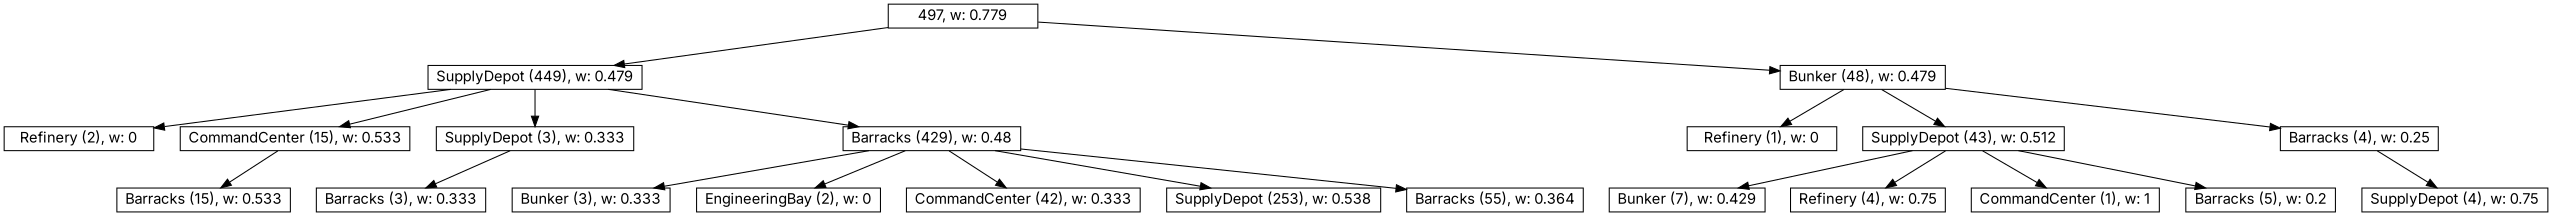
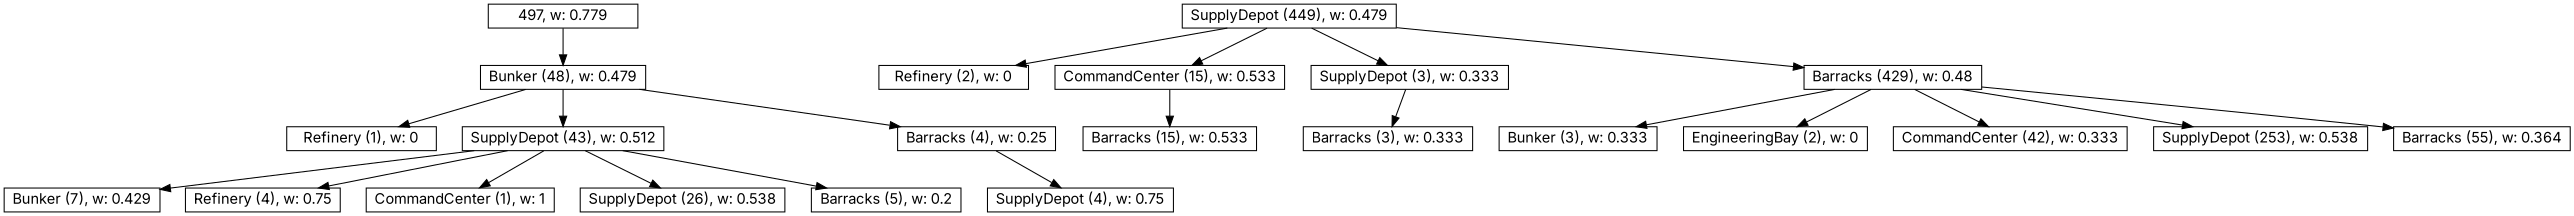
edge "497, w: 0.779" -> "SupplyDepot (449), w: 0.479": removed
node "SupplyDepot (26), w: 0.538": added
